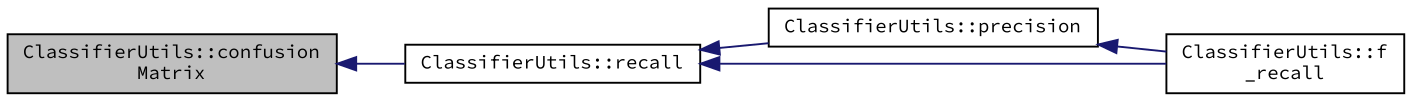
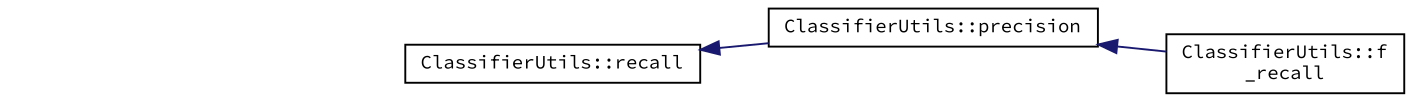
node "ClassifierUtils::confusion Matrix": removed
edge "ClassifierUtils::f _recall" -> "ClassifierUtils::recall": removed
